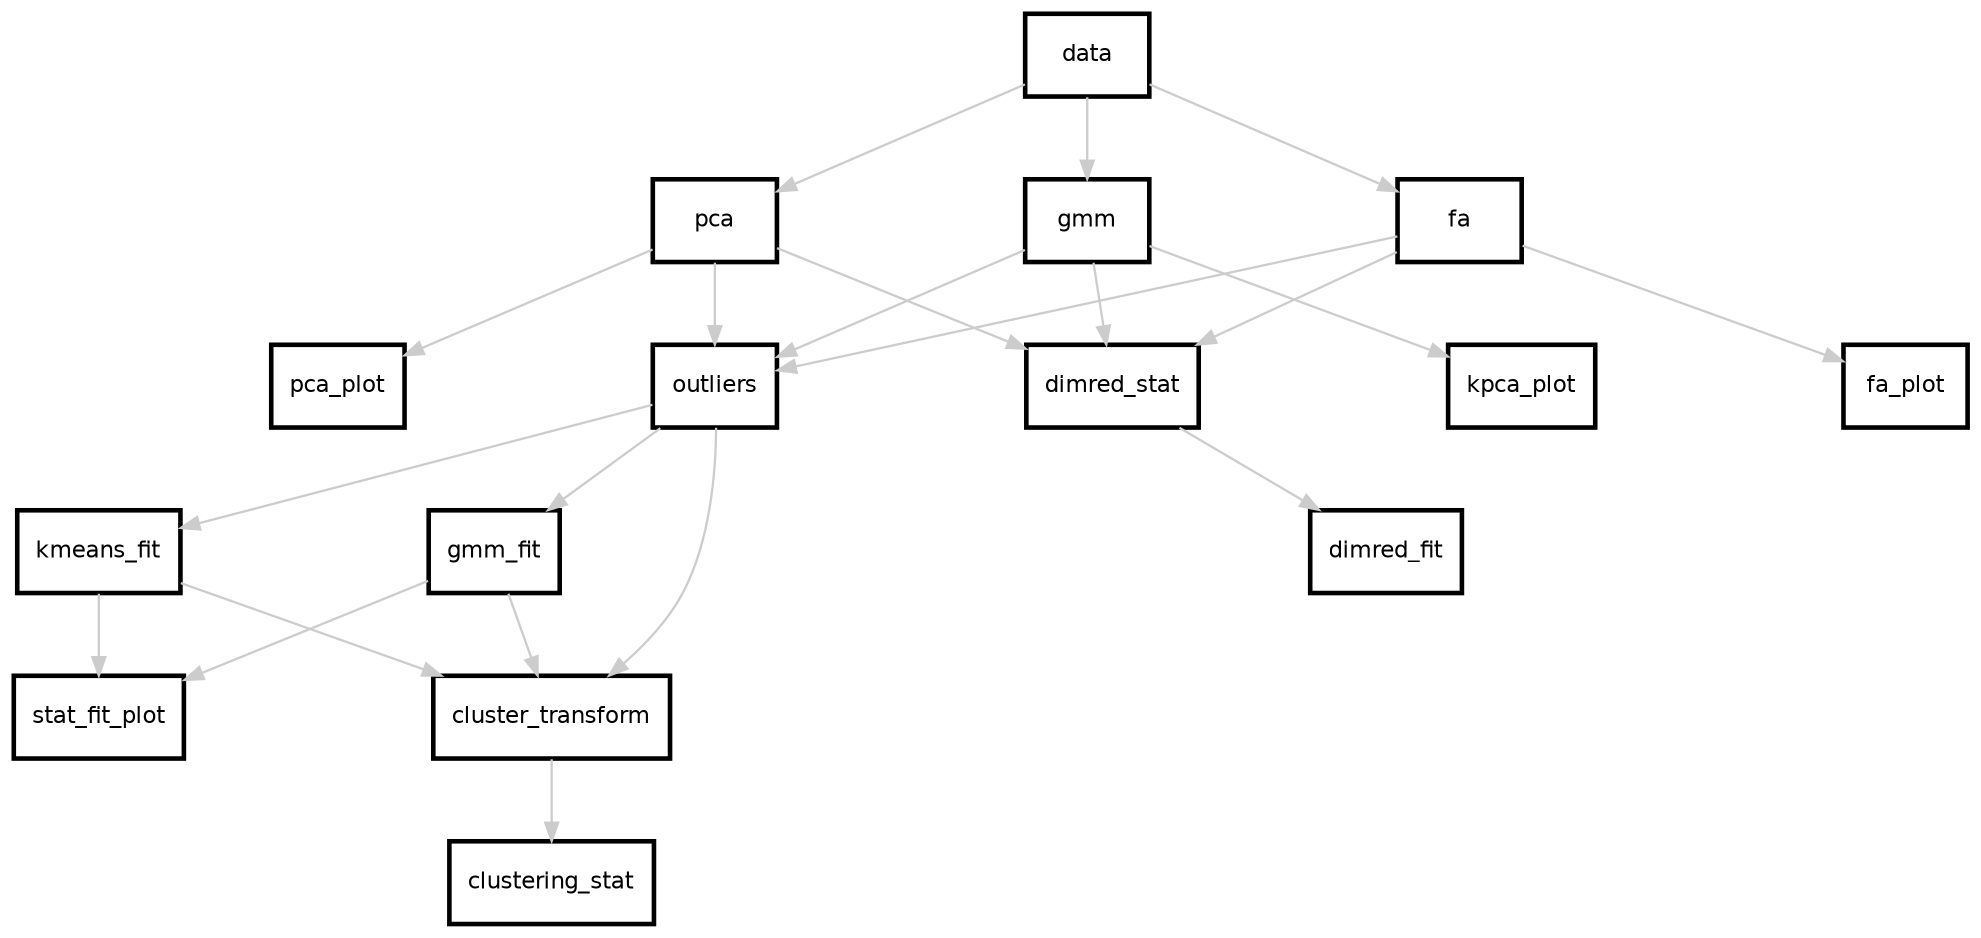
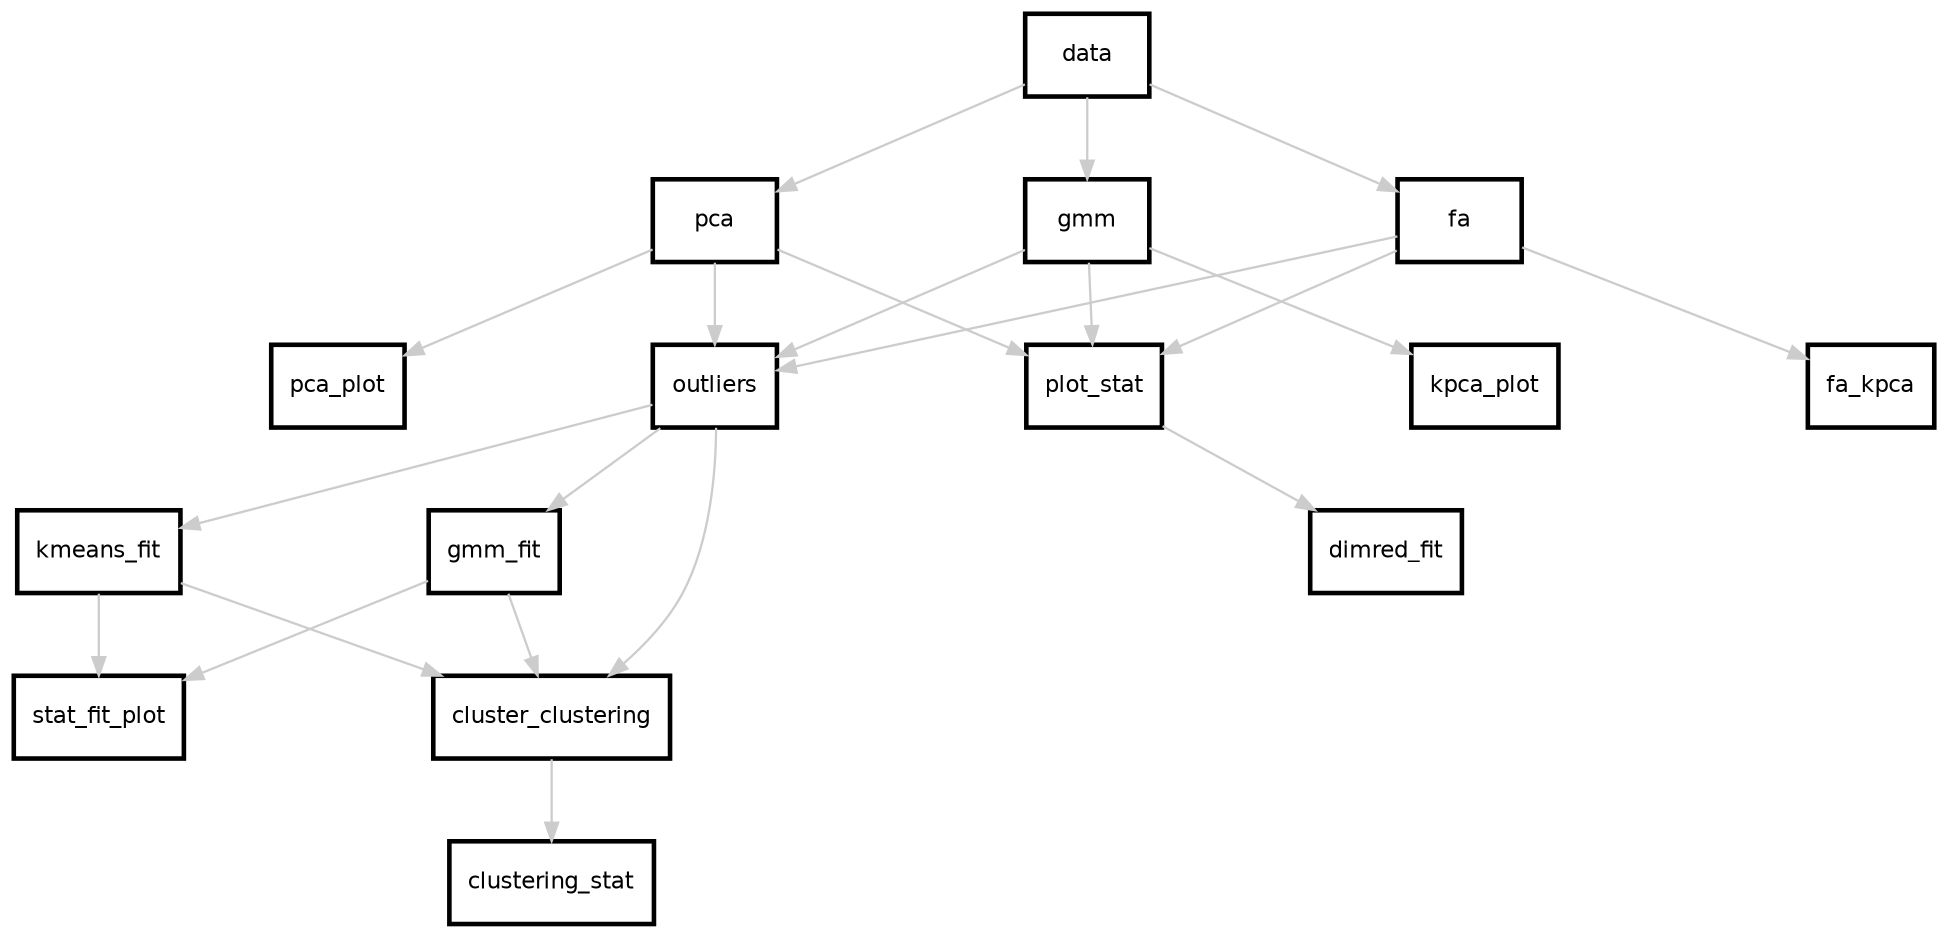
node "dimred_stat": label "dimred_stat" -> "plot_stat"
node "fa_plot": label "fa_plot" -> "fa_kpca"
node "cluster_transform": label "cluster_transform" -> "cluster_clustering"
